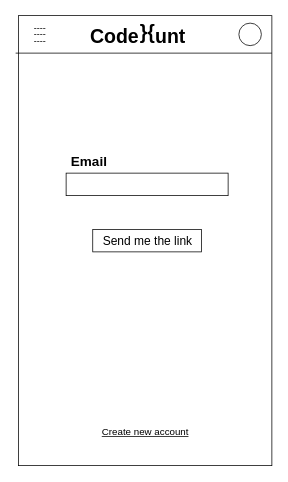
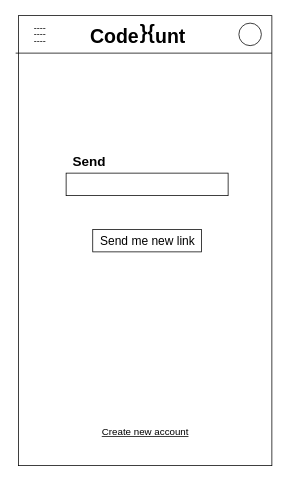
node "Email": label "Email" -> "Send"
node "Send me the link": label "Send me the link" -> "Send me new link"
